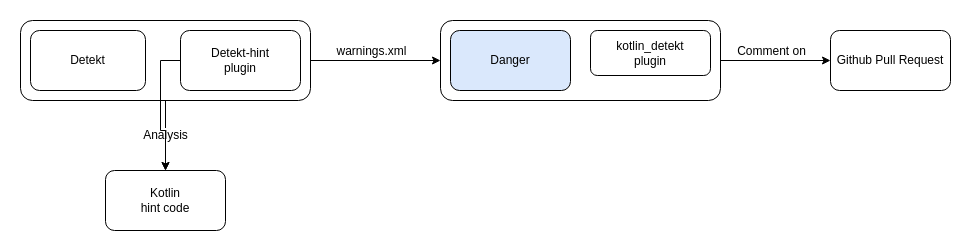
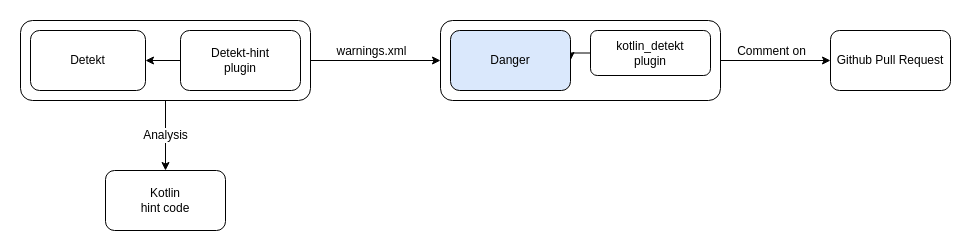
edge "kotlin_detekt plugin" -> "Danger": added
edge "Detekt-hint plugin" -> "Kotlin hint code": now "Detekt-hint plugin" -> "Detekt"
